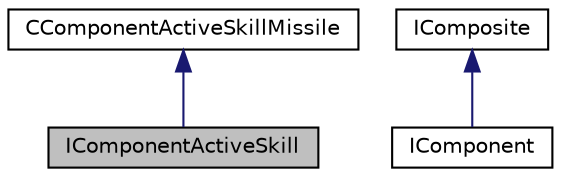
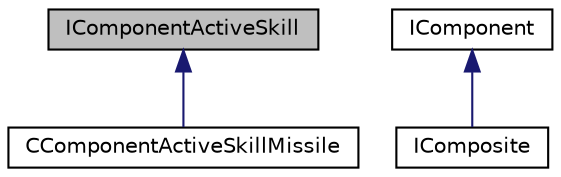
edge "IComponentActiveSkill" -> "CComponentActiveSkillMissile": reversed
edge "IComponent" -> "IComposite": reversed
